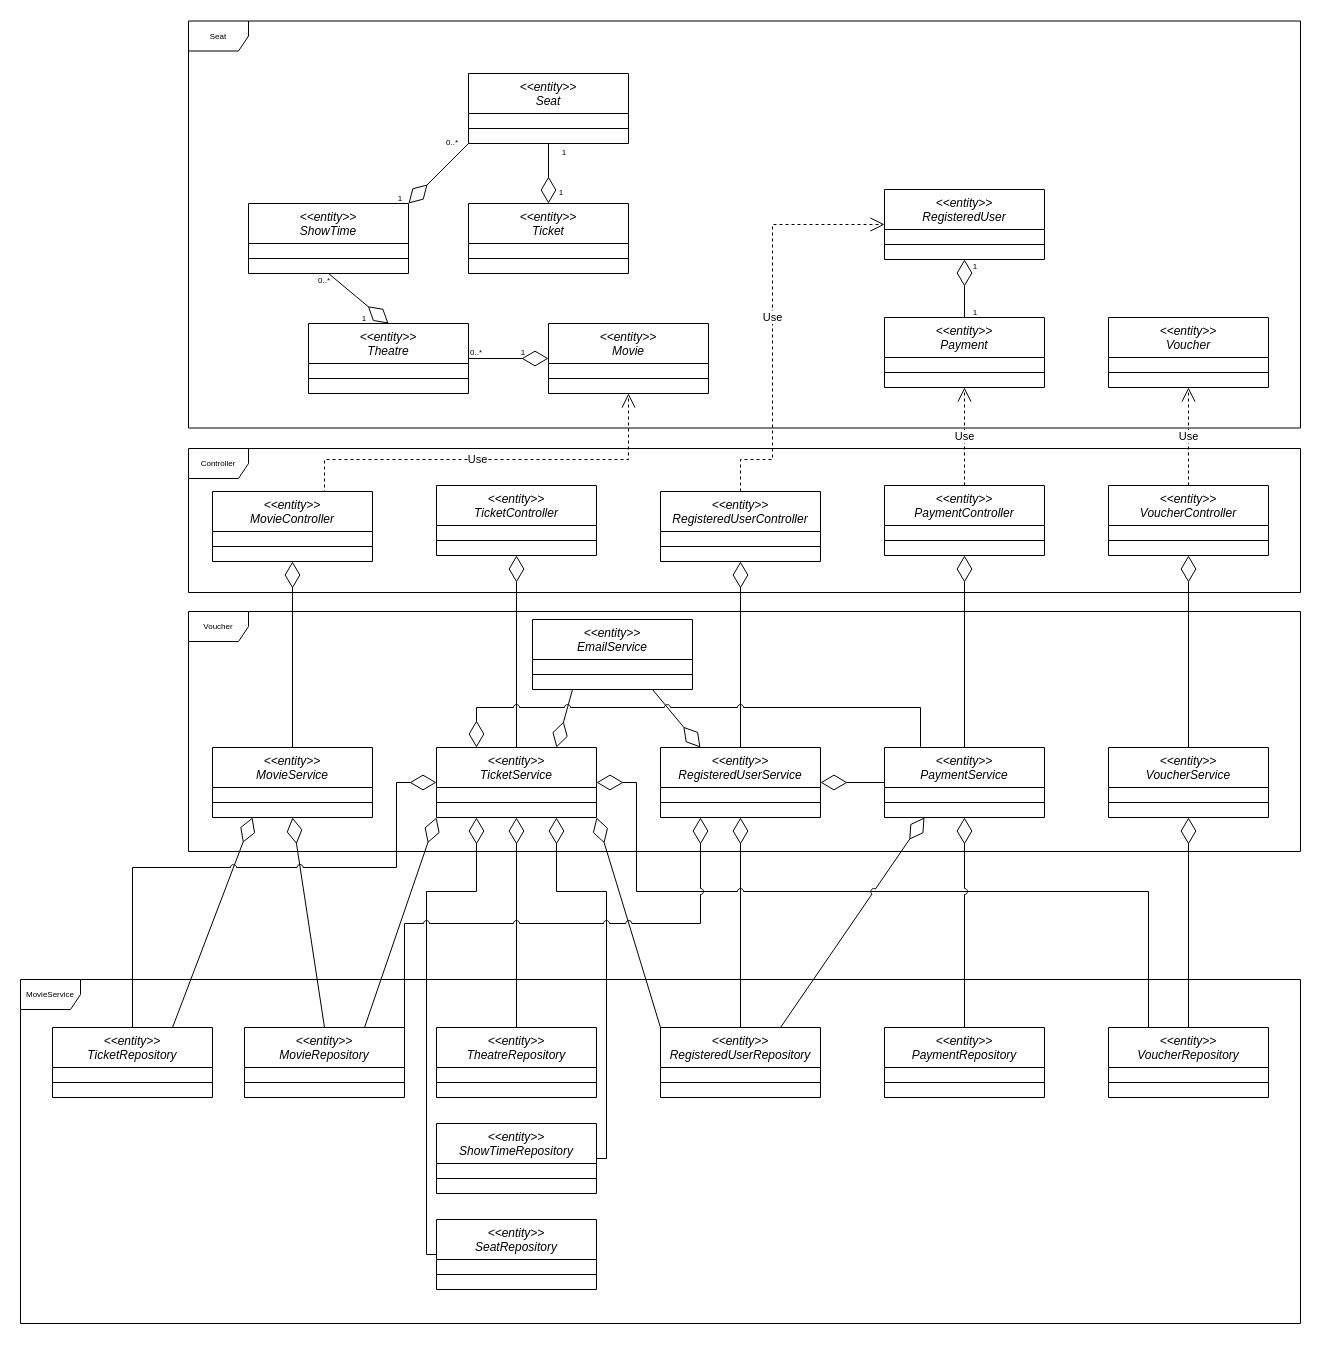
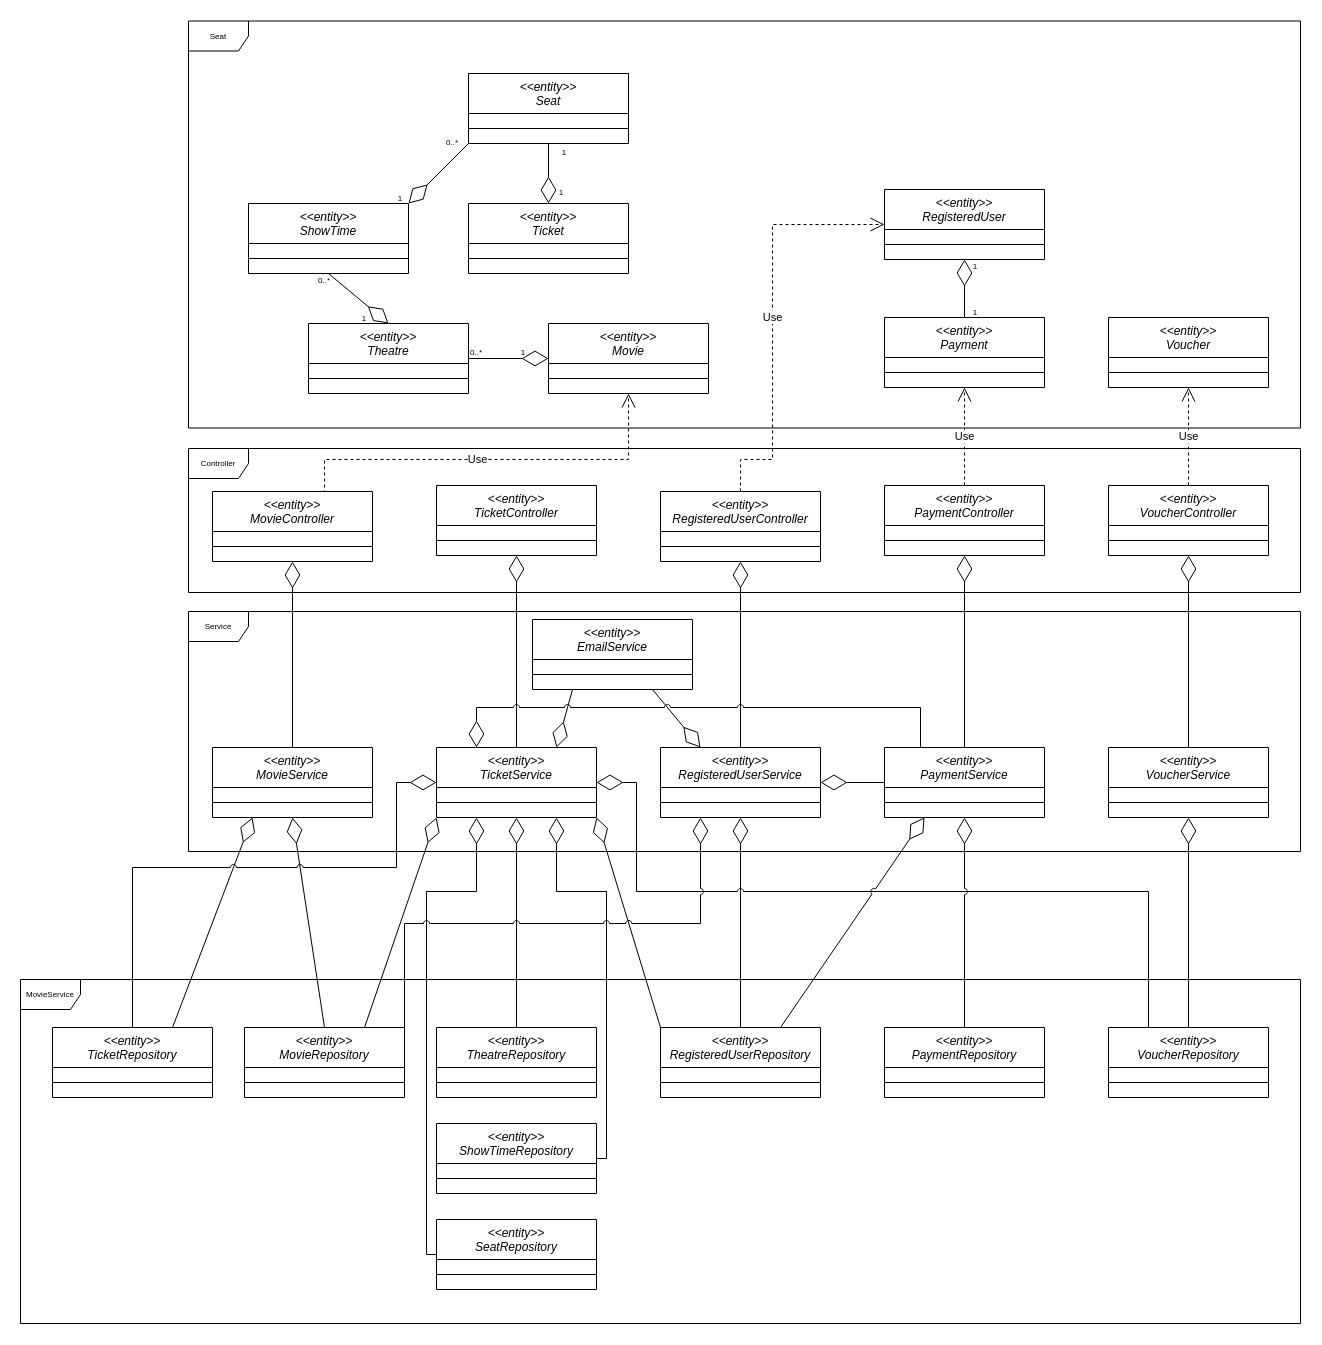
node "Voucher": label "Voucher" -> "Service"
